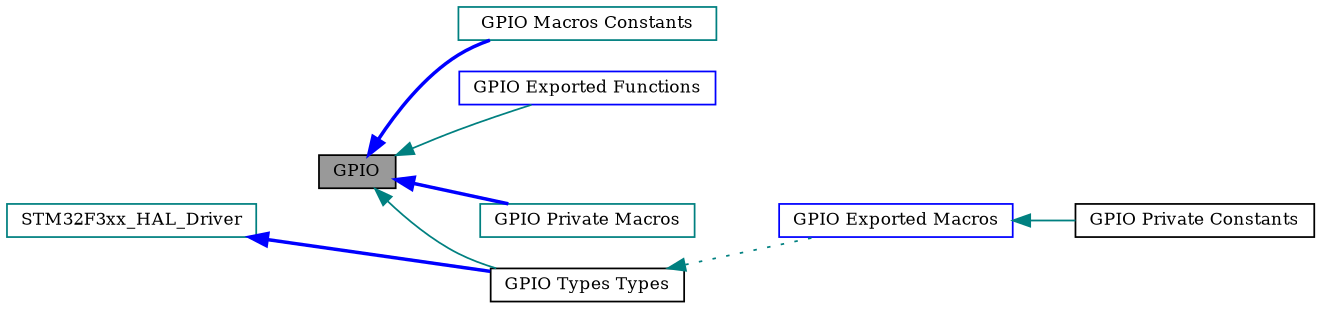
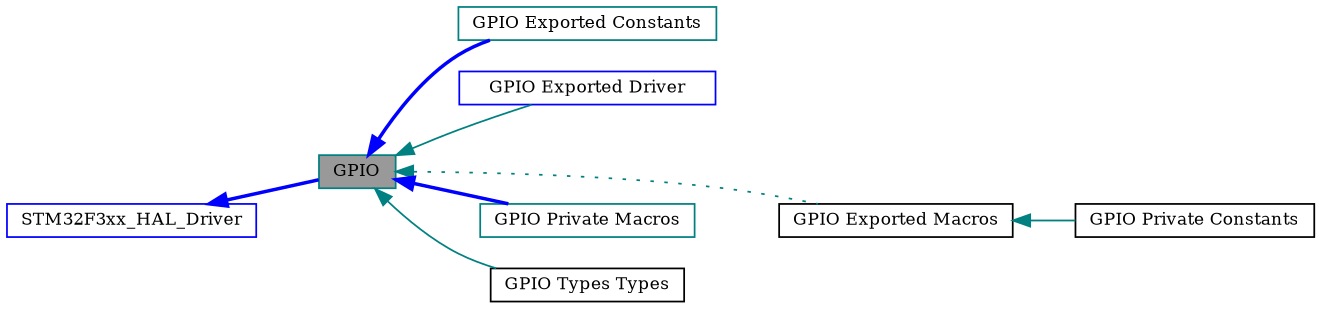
node "GPIO Macros Constants": label "GPIO Macros Constants" -> "GPIO Exported Constants"
node "GPIO Exported Functions": label "GPIO Exported Functions" -> "GPIO Exported Driver"
node "GPIO": color black -> teal
node "STM32F3xx_HAL_Driver": color teal -> blue
node "GPIO Exported Macros": color blue -> black
edge "GPIO Exported Macros" -> "GPIO Types Types": now "GPIO Exported Macros" -> "GPIO"
edge "GPIO Types Types" -> "STM32F3xx_HAL_Driver": now "GPIO" -> "STM32F3xx_HAL_Driver"
